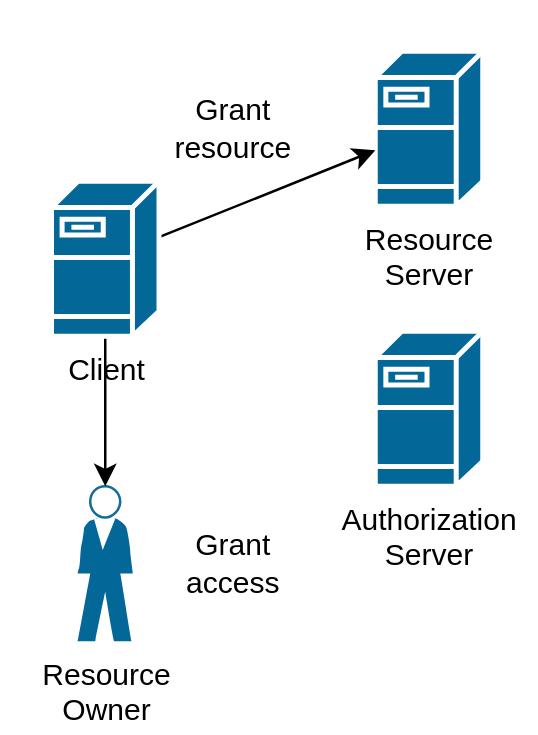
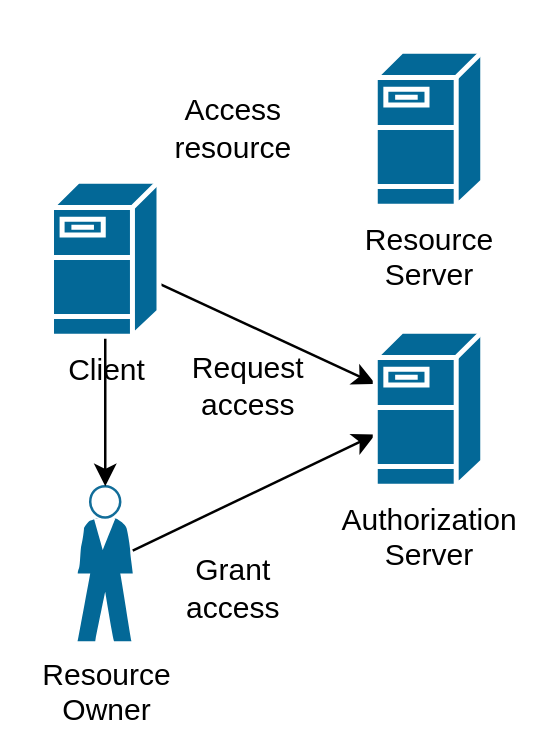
node "Grant resource": label "Grant resource" -> "Access resource"
edge "Client" -> "Resource Server": now "Client" -> "Authorization Server"
node "Request access": added
edge "Resource Owner" -> "Authorization Server": added
node "Grant access": moved (234, 564) -> (234, 589)
